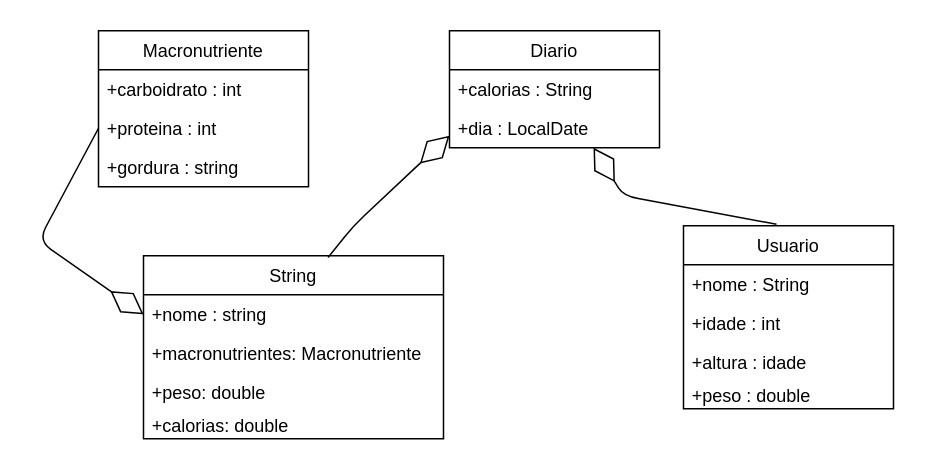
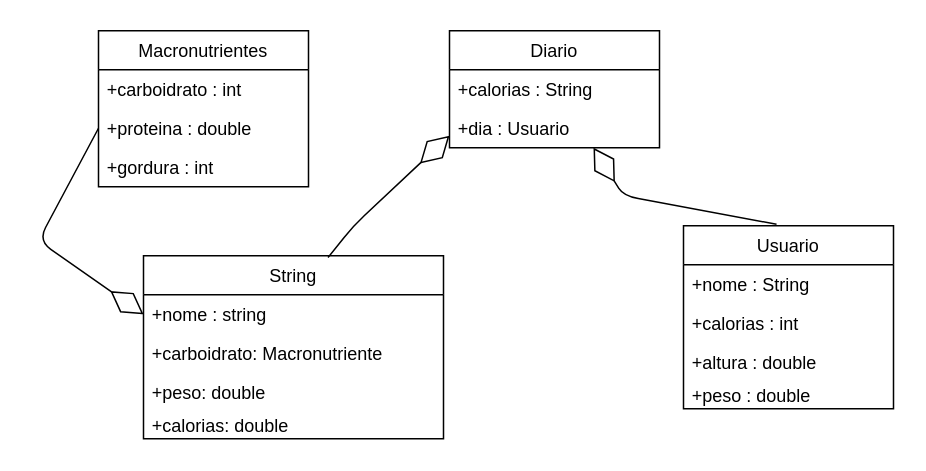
node "Macronutriente": label "Macronutriente" -> "Macronutrientes"
node "+proteina : int": label "+proteina : int" -> "+proteina : double"
node "+dia : LocalDate": label "+dia : LocalDate" -> "+dia : Usuario"
node "+gordura : string": label "+gordura : string" -> "+gordura : int"
node "+idade : int": label "+idade : int" -> "+calorias : int"
node "+macronutrientes: Macronutriente": label "+macronutrientes: Macronutriente" -> "+carboidrato: Macronutriente"
node "+altura : idade": label "+altura : idade" -> "+altura : double"
